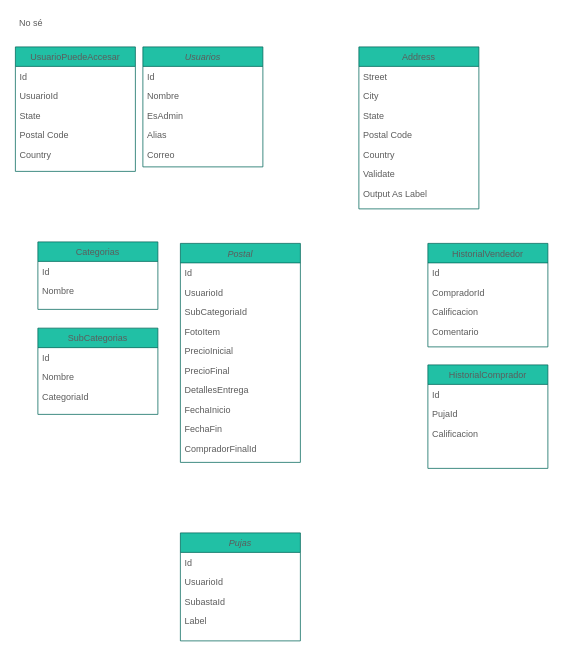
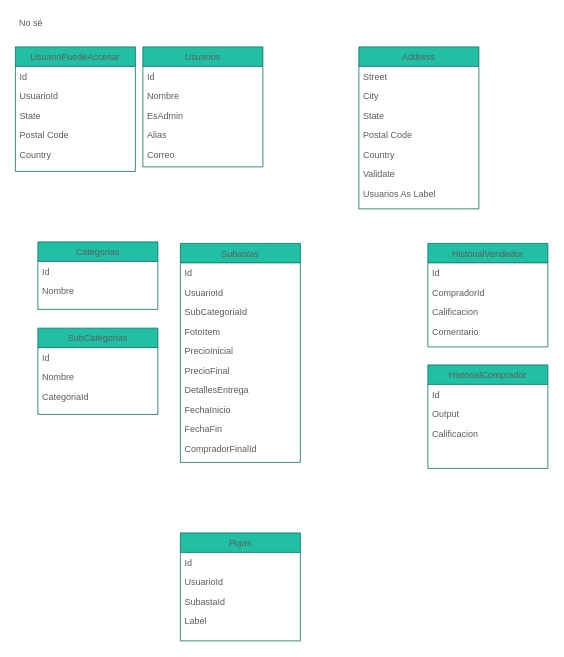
node "Output As Label": label "Output As Label" -> "Usuarios As Label"
node "Postal": label "Postal" -> "Subastas"
node "PujaId": label "PujaId" -> "Output"
